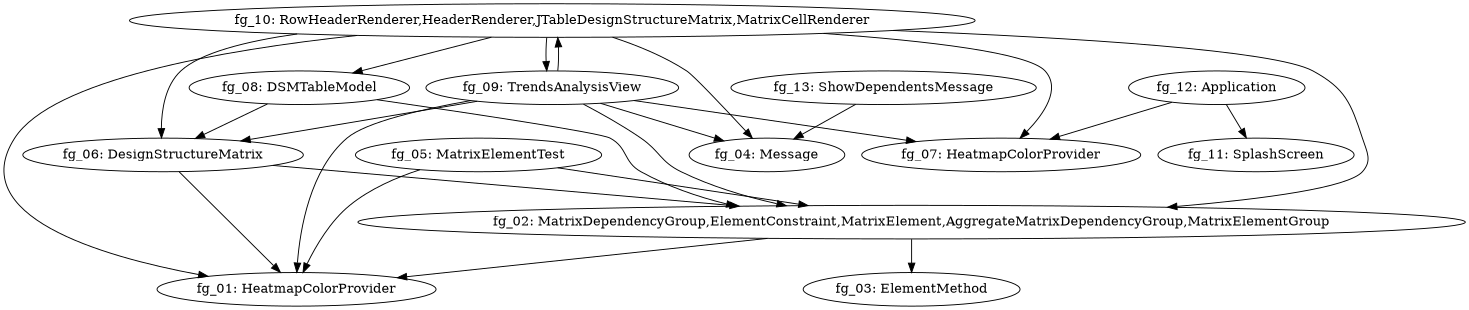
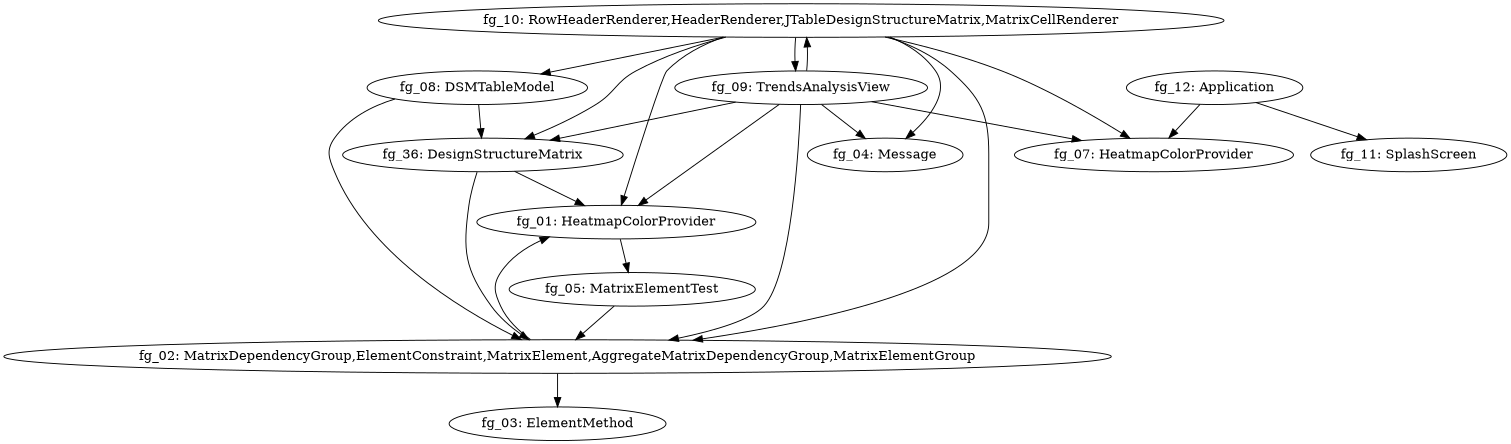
node "fg_13: ShowDependentsMessage": removed
node "fg_06: DesignStructureMatrix": label "fg_06: DesignStructureMatrix" -> "fg_36: DesignStructureMatrix"
edge "fg_05: MatrixElementTest" -> "fg_01: HeatmapColorProvider": reversed
